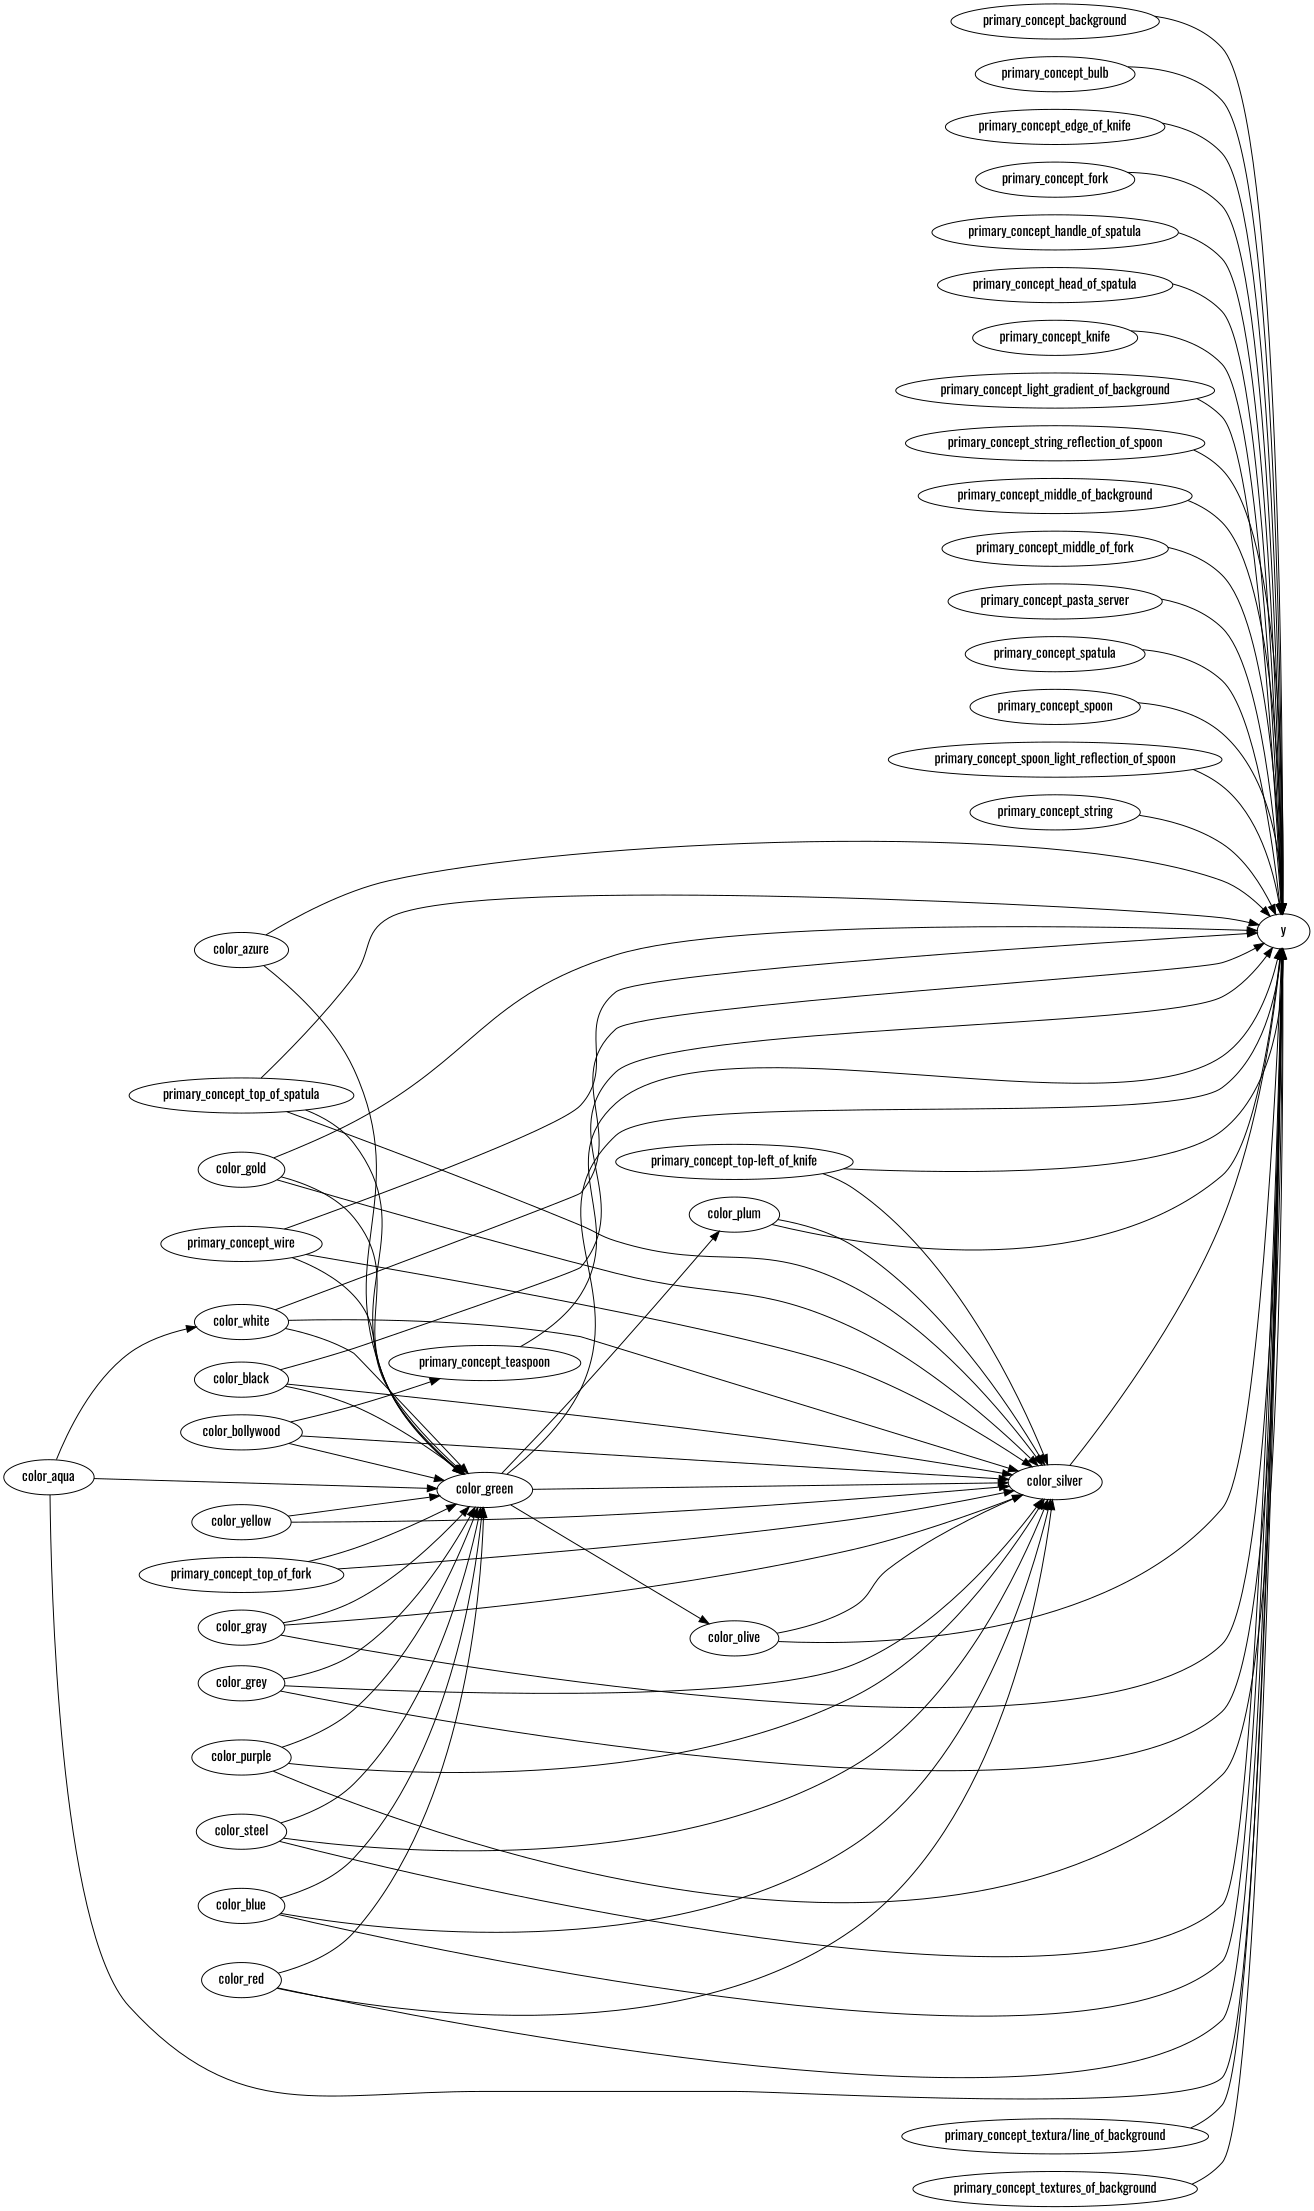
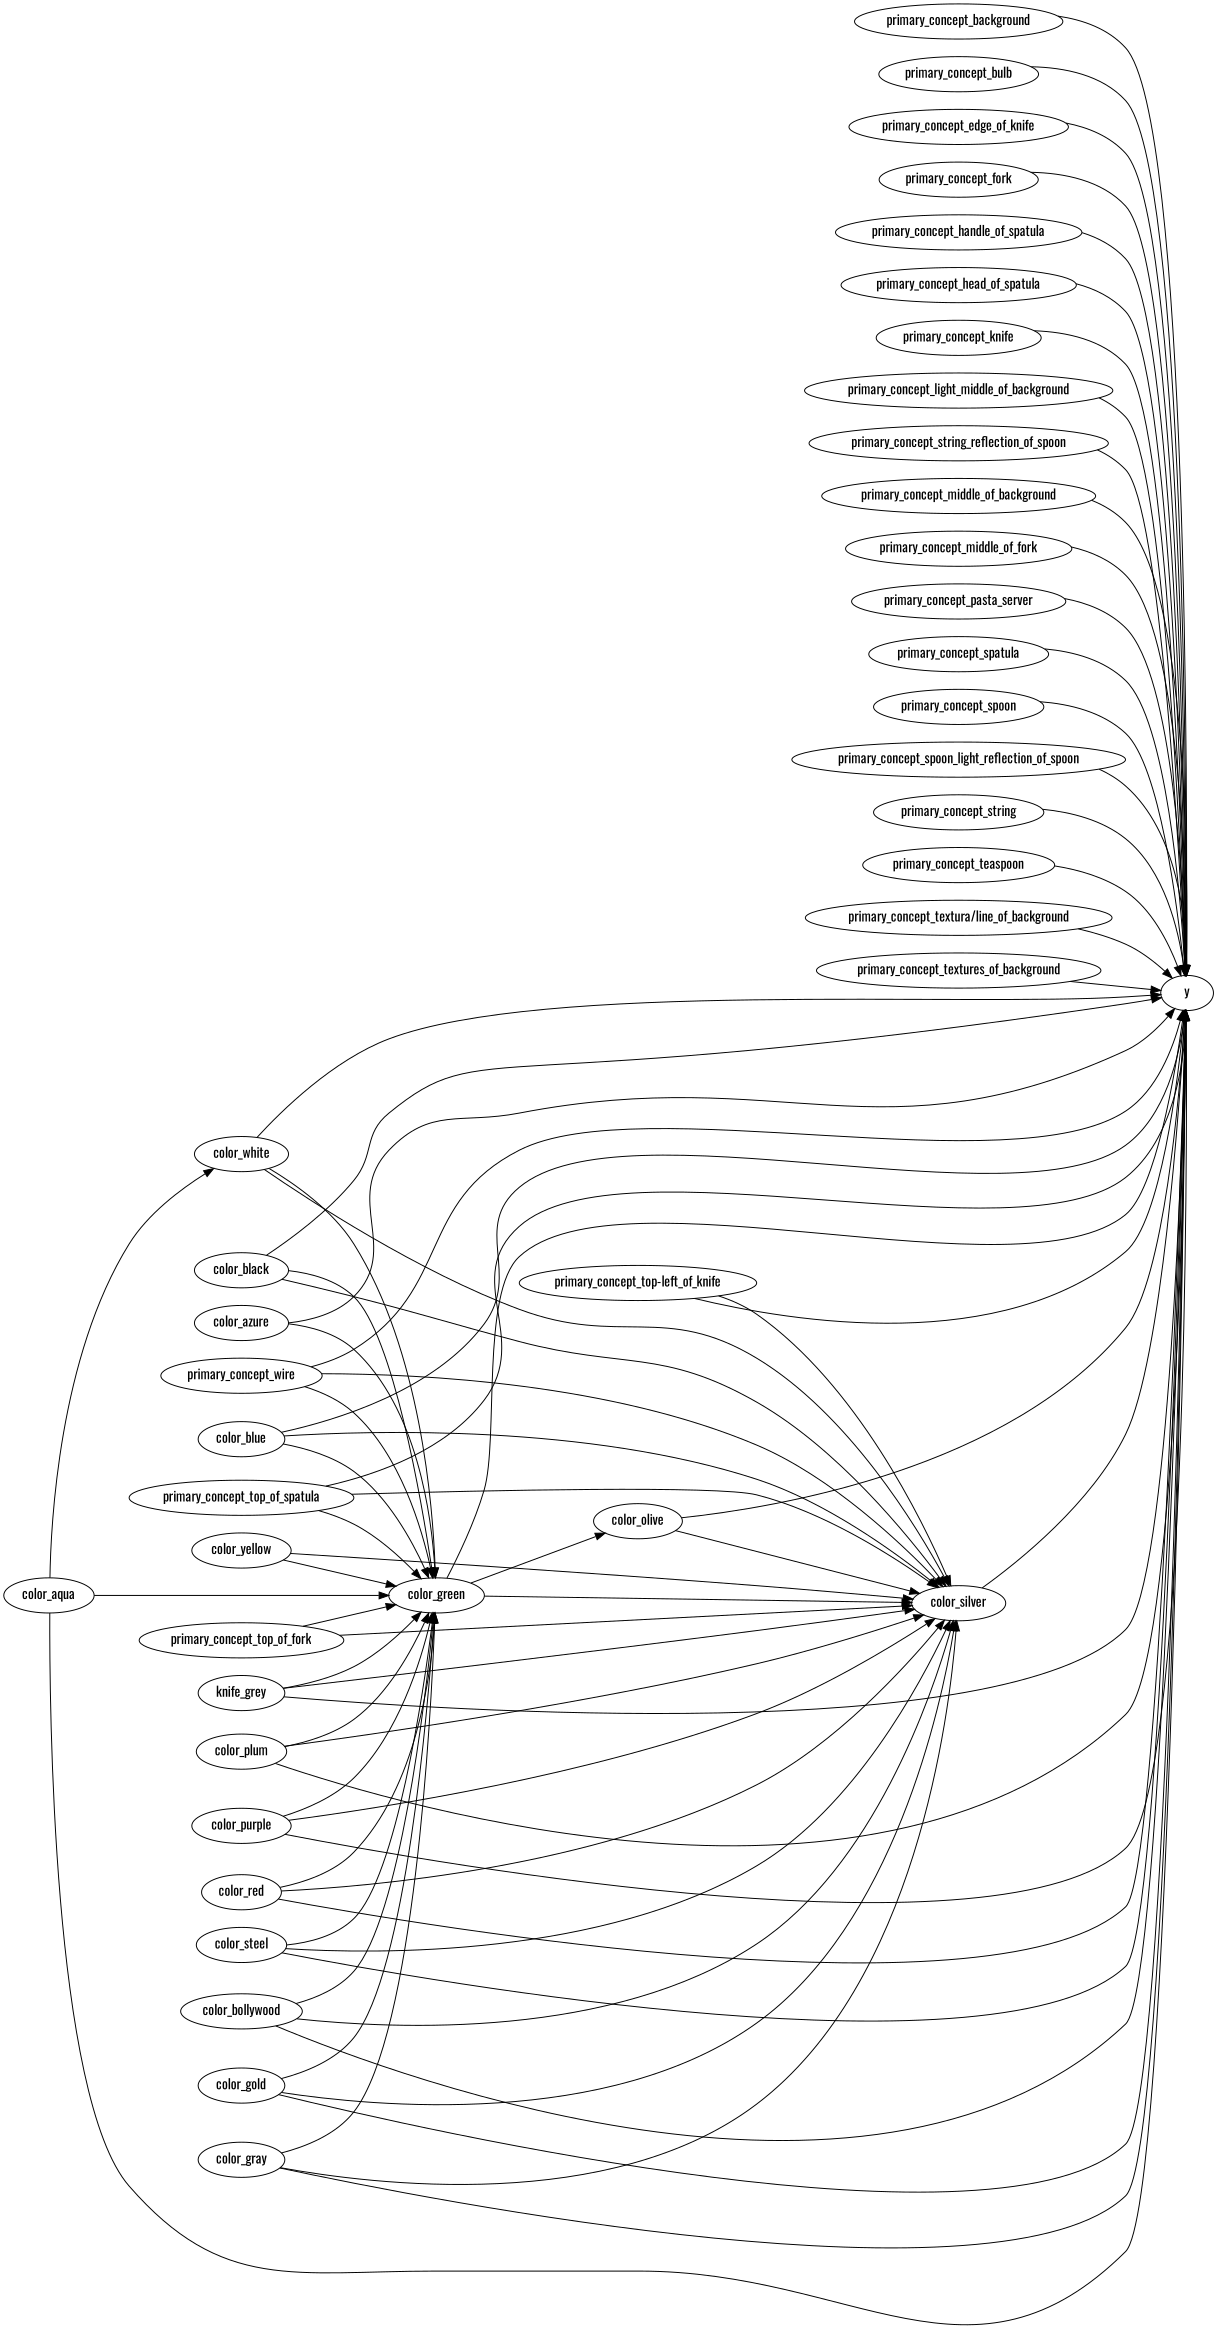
node "primary_concept_light_gradient_of_background": label "primary_concept_light_gradient_of_background" -> "primary_concept_light_middle_of_background"
edge "color_green" -> "color_plum": reversed
edge "color_bollywood" -> "primary_concept_teaspoon": now "color_bollywood" -> "y"
node "color_grey": label "color_grey" -> "knife_grey"
